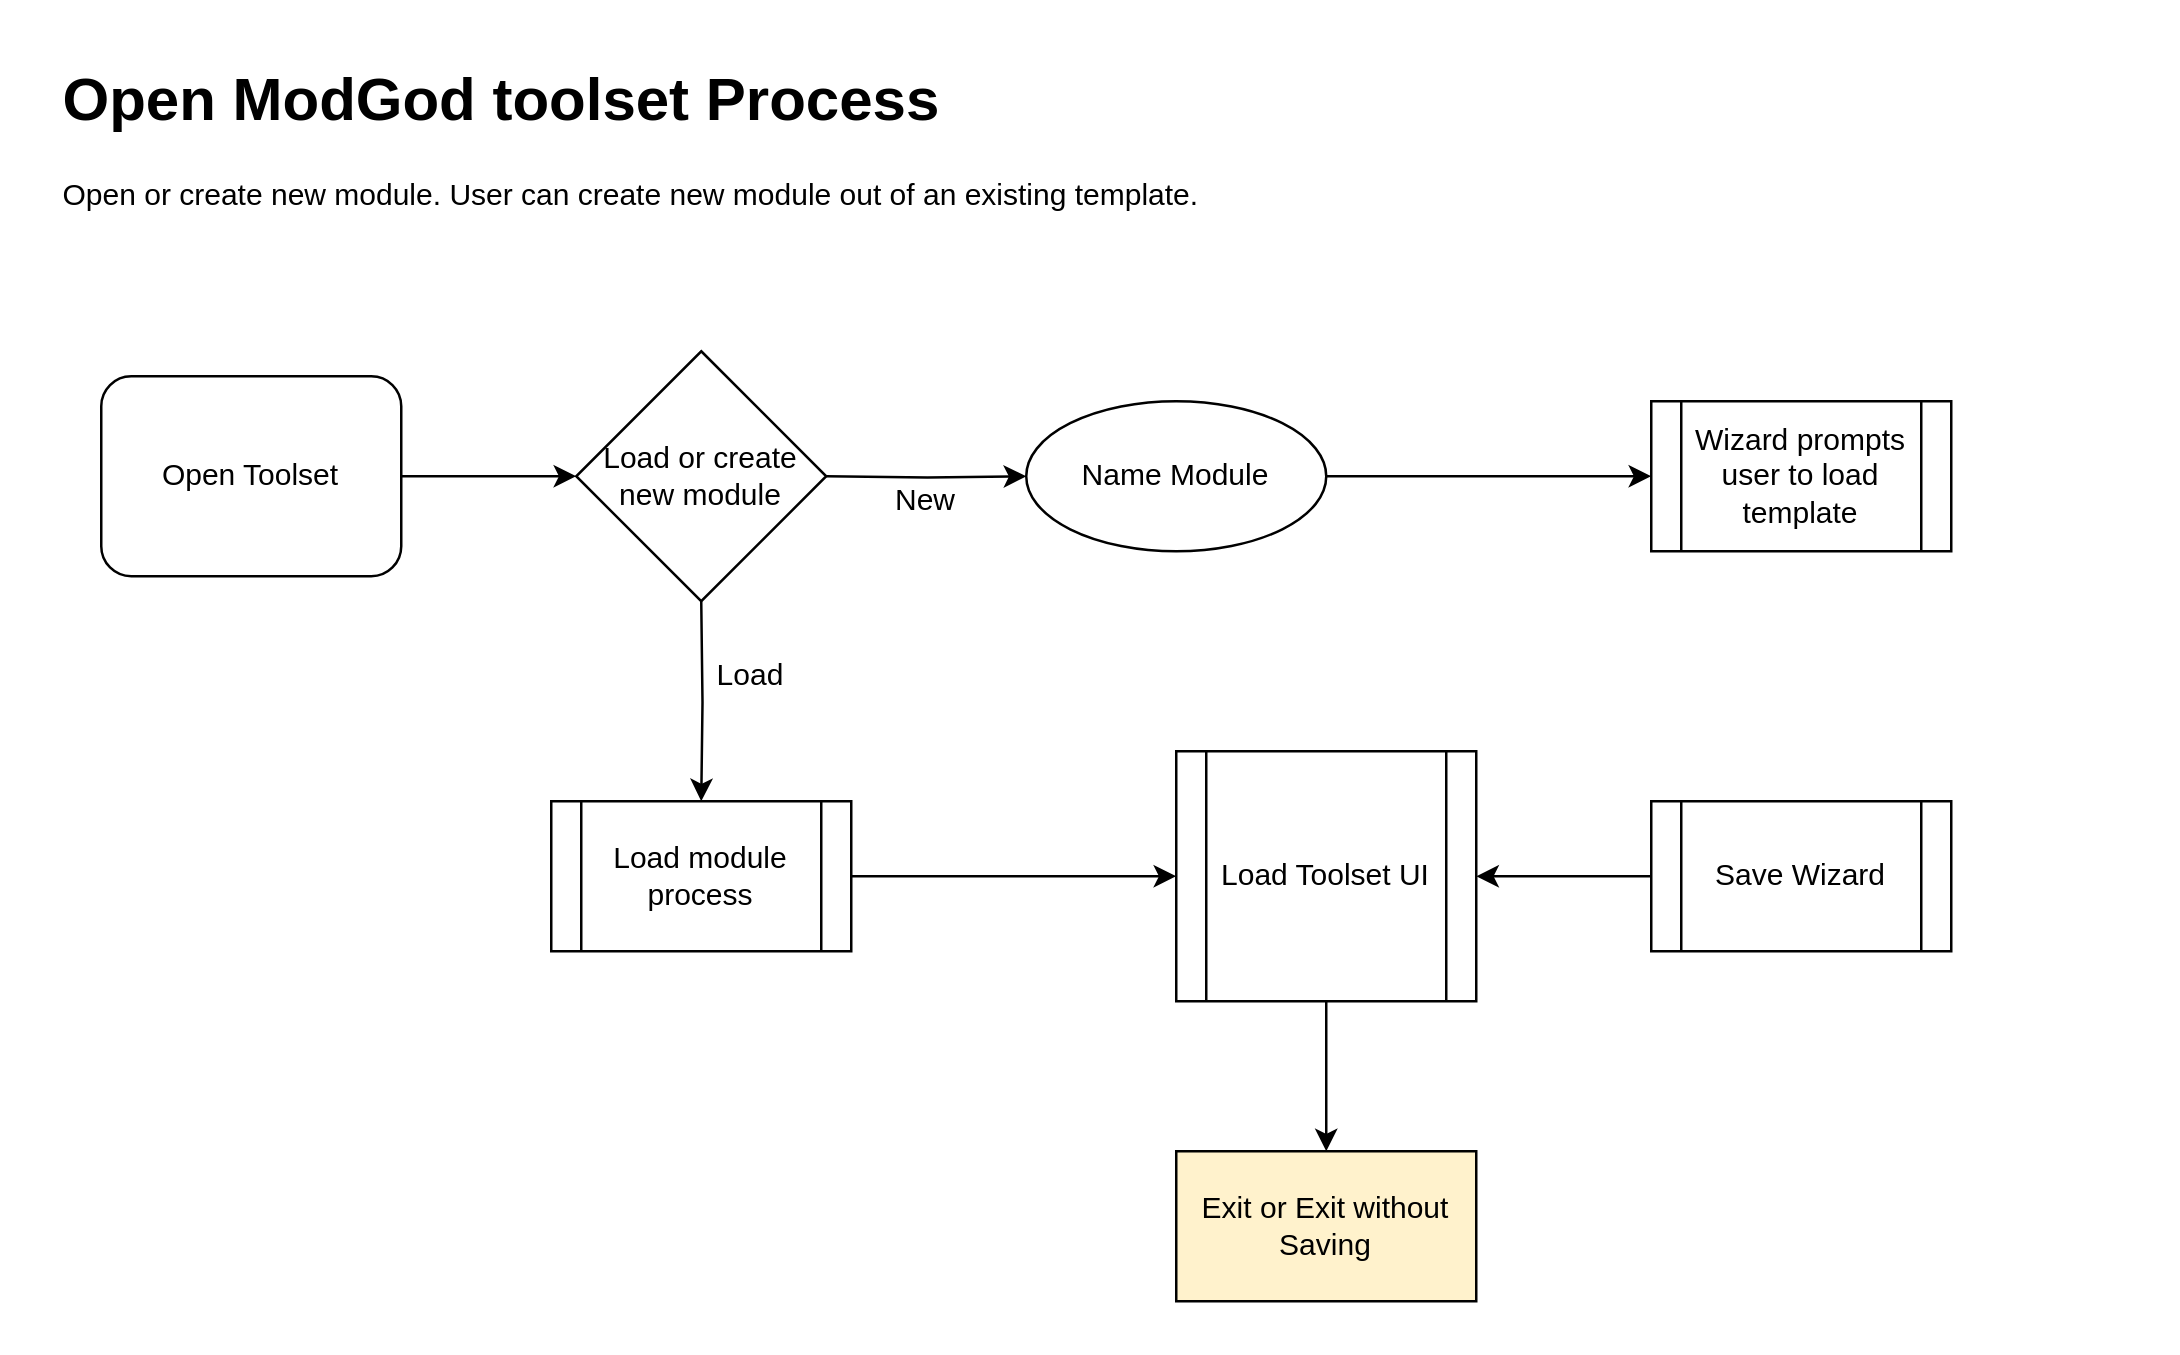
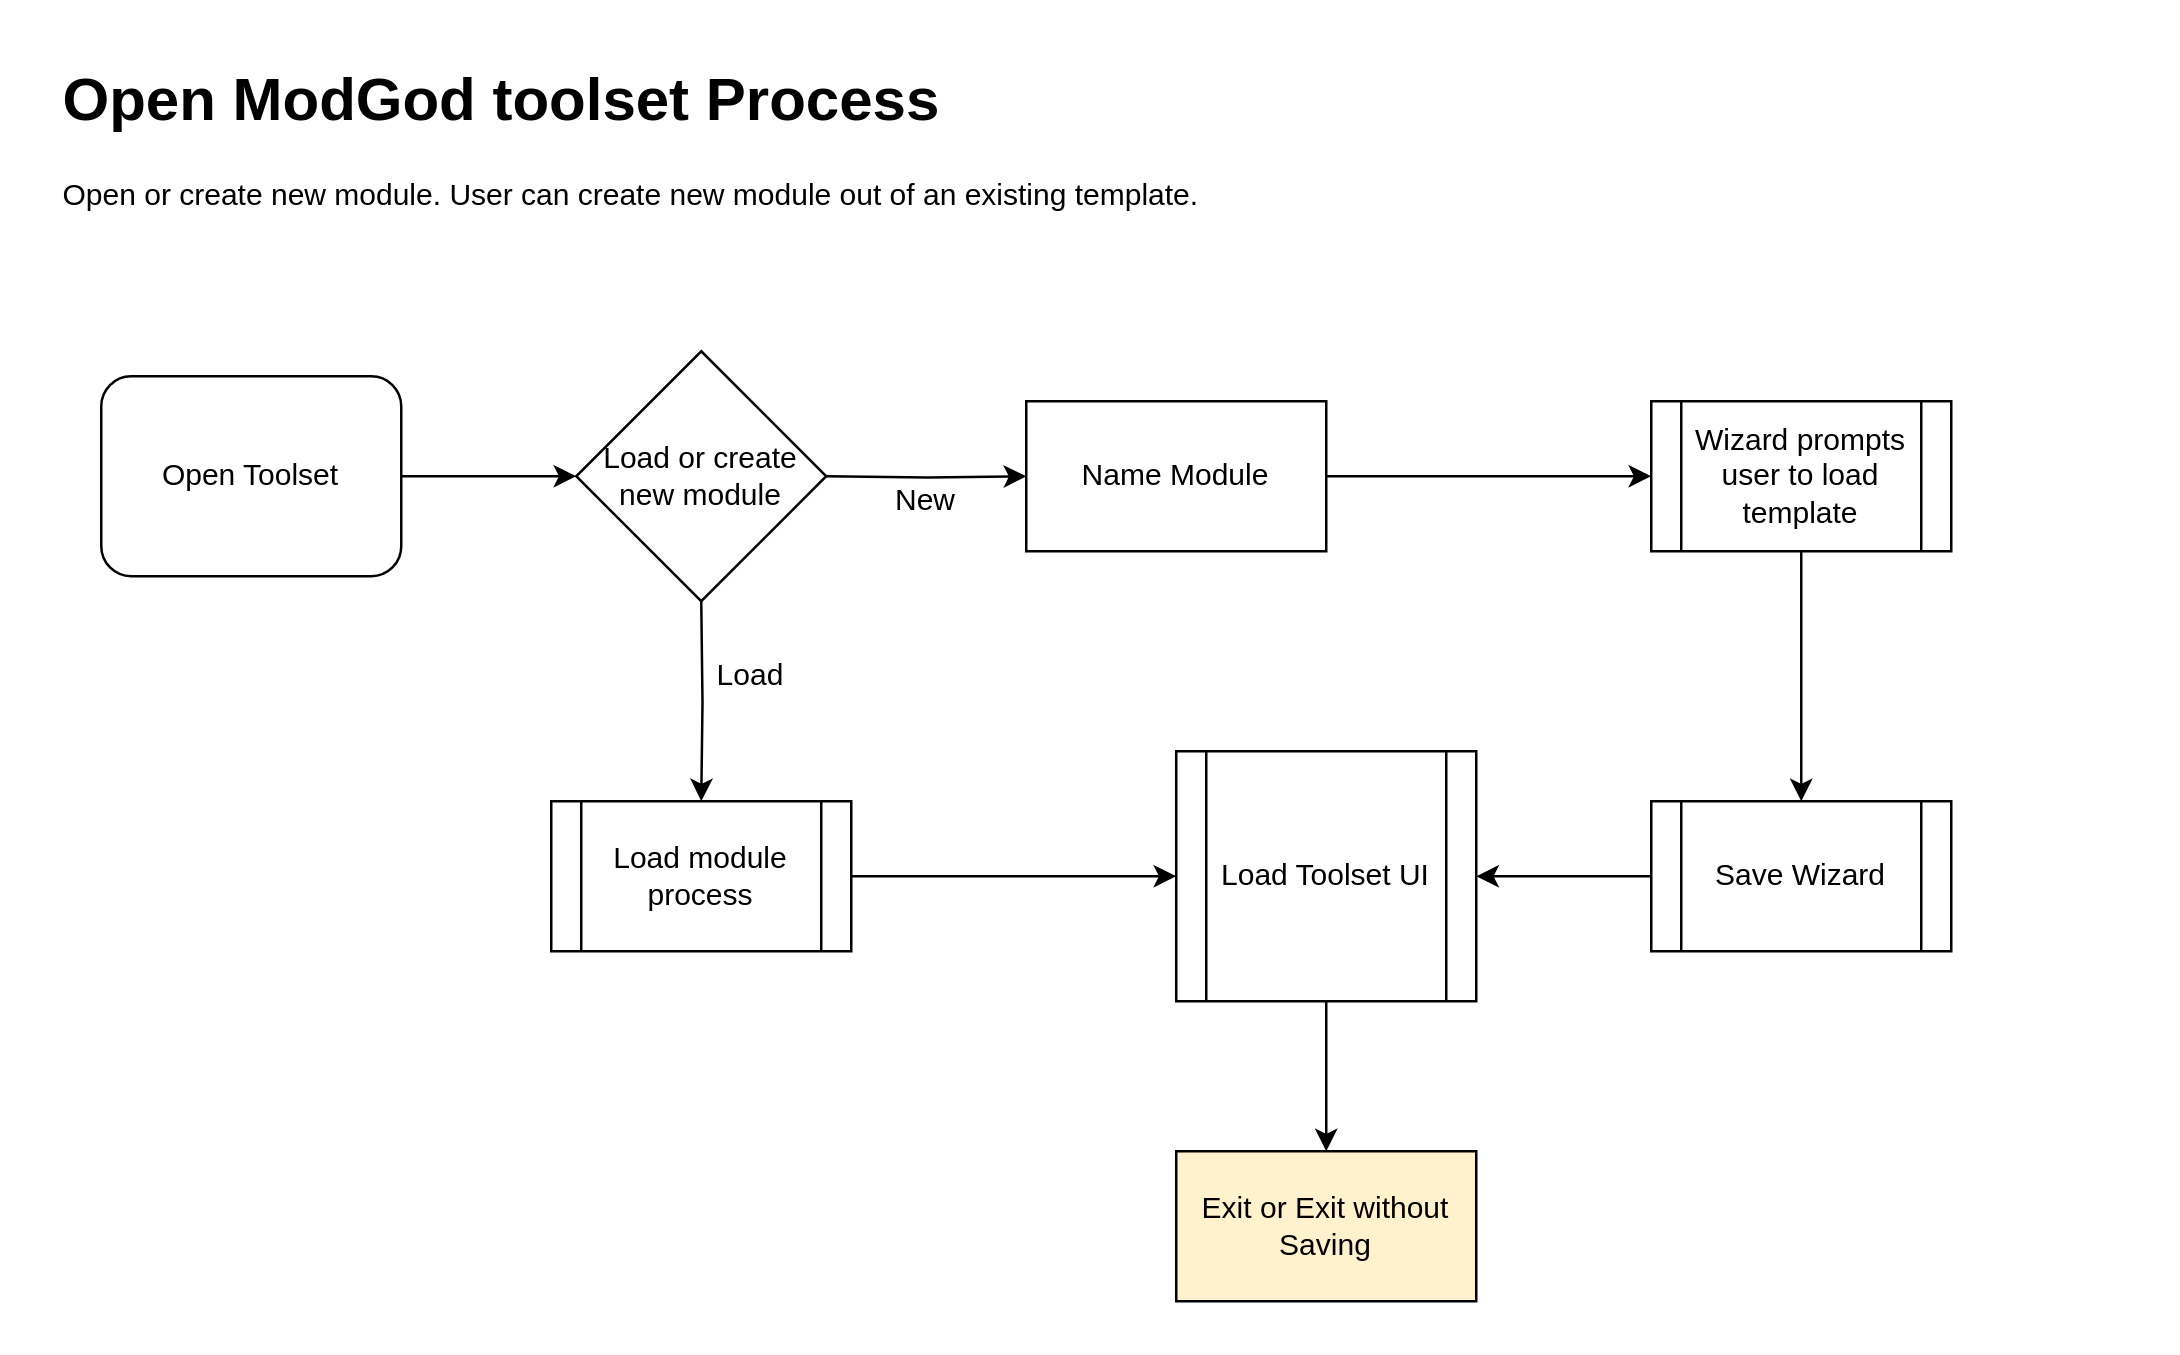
node "Name Module": shape ellipse -> rectangle
edge "Wizard prompts user to load template" -> "Save Wizard": added
